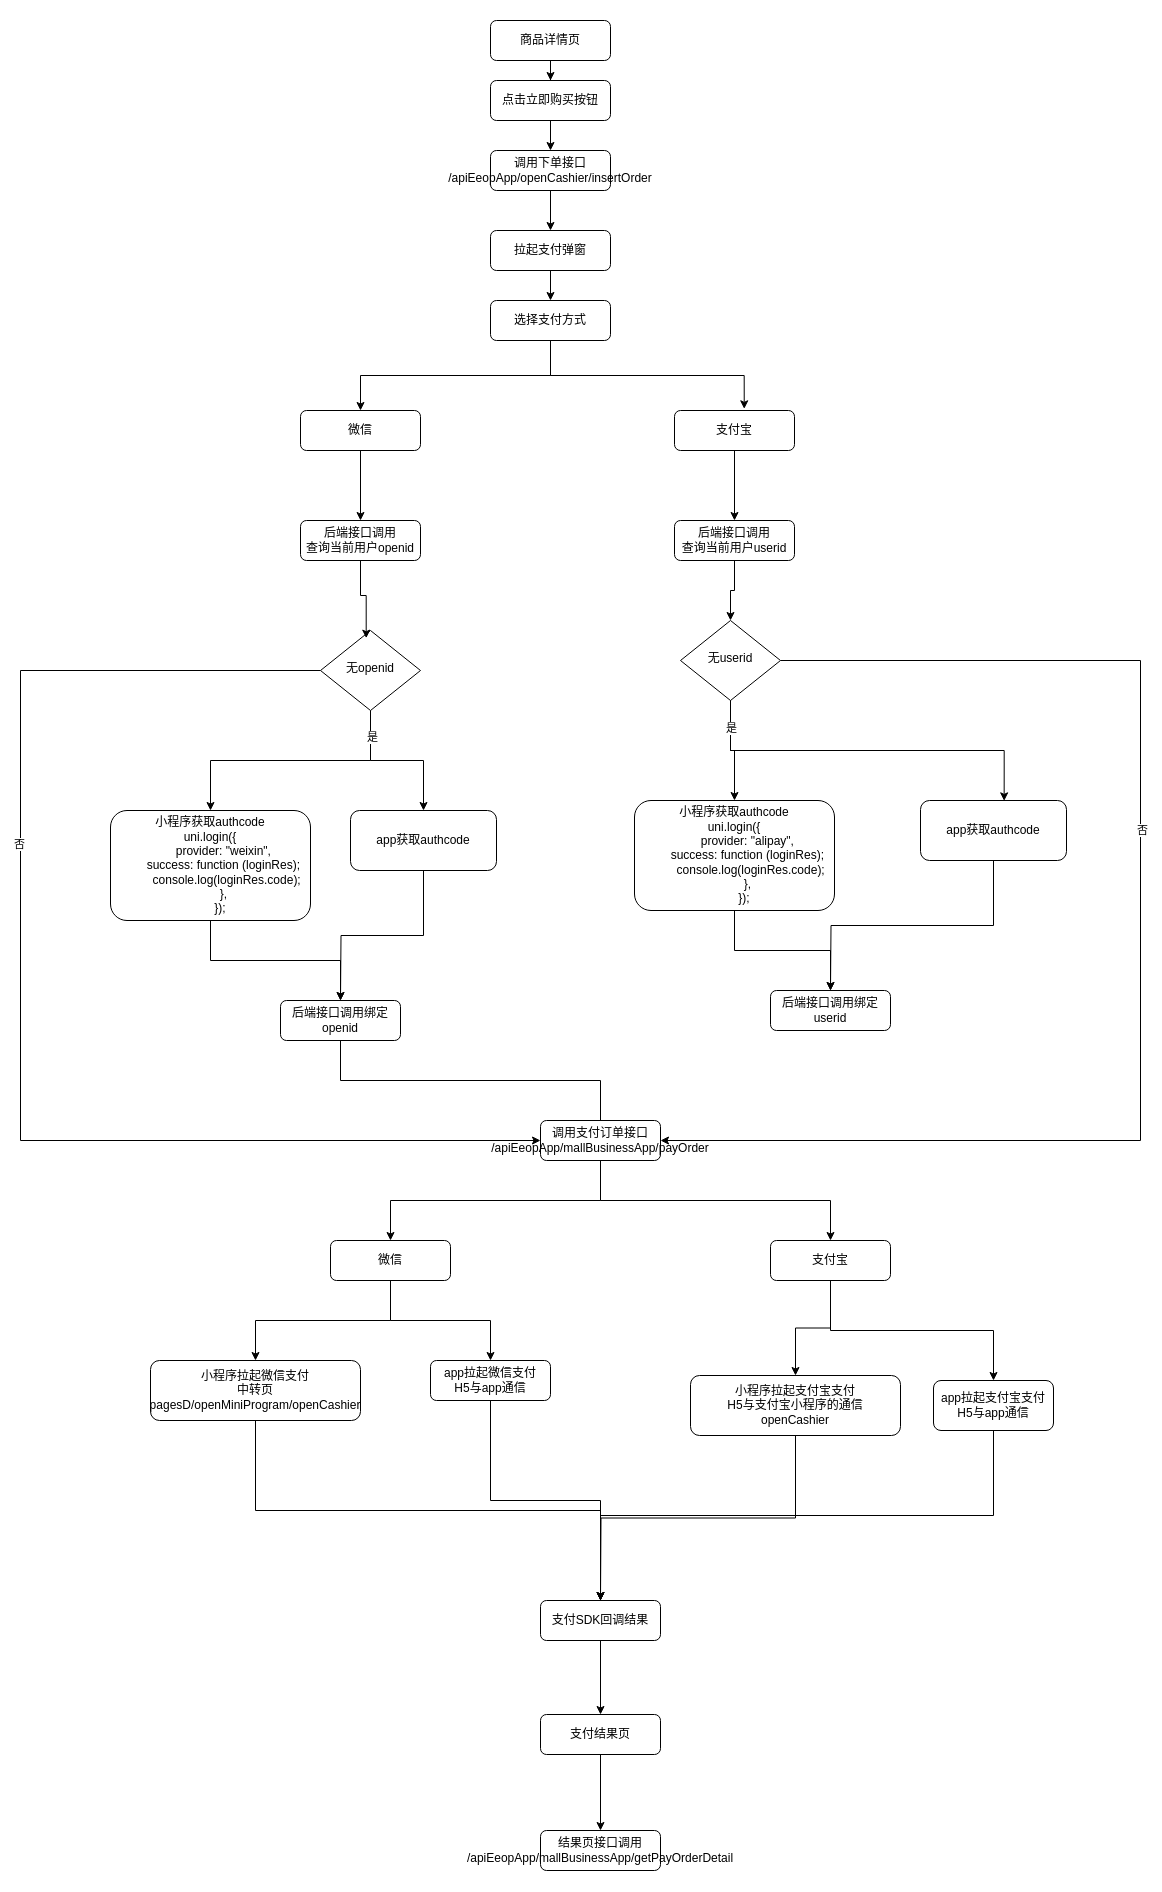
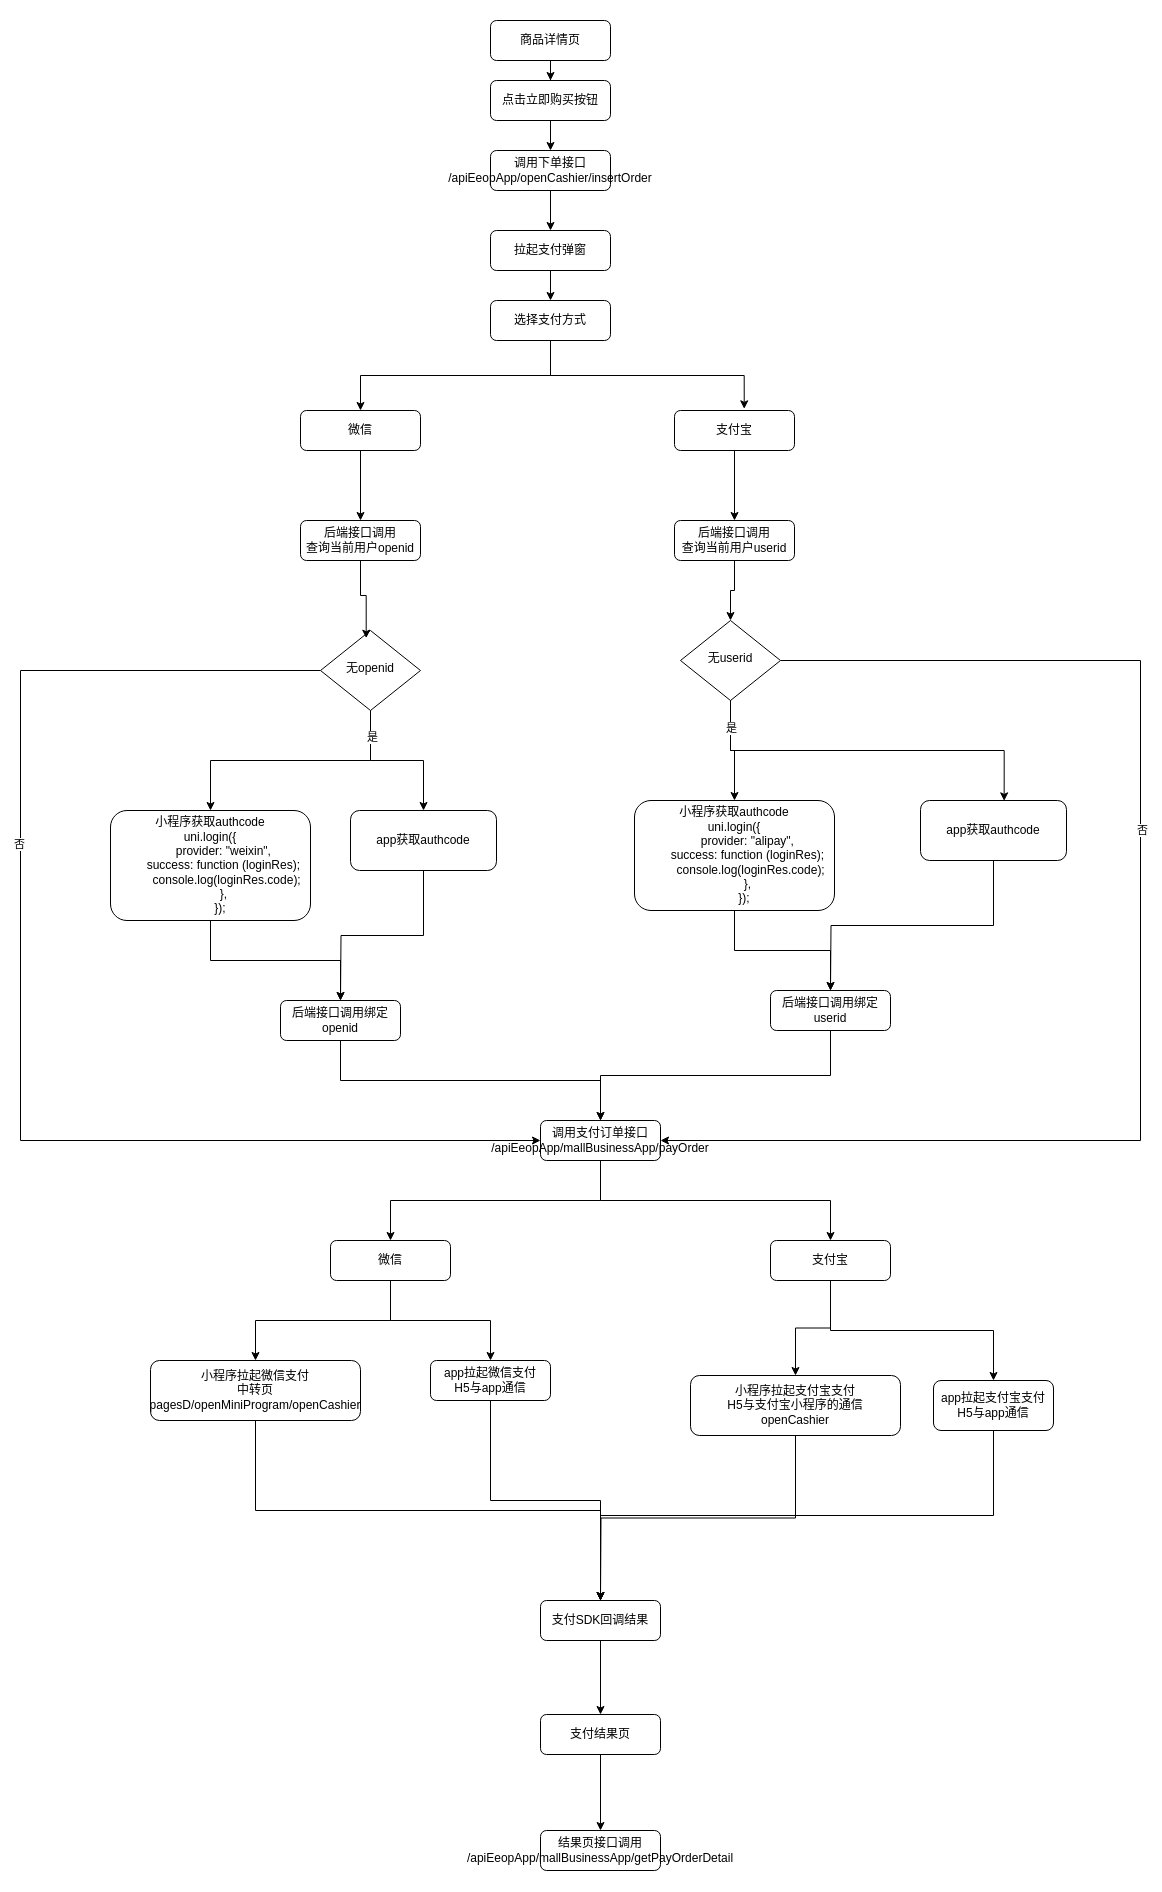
edge "后端接口调用绑定userid" -> "调用支付订单接口 /apiEeopApp/mallBusinessApp/payOrder": added
edge "后端接口调用绑定openid" -- "调用支付订单接口 /apiEeopApp/mallBusinessApp/payOrder": arrowhead none -> classic
